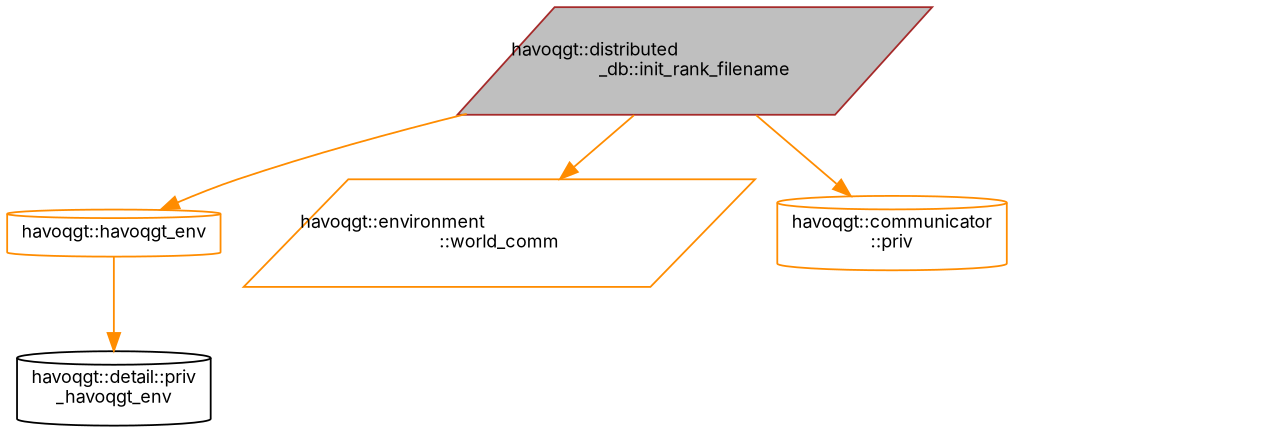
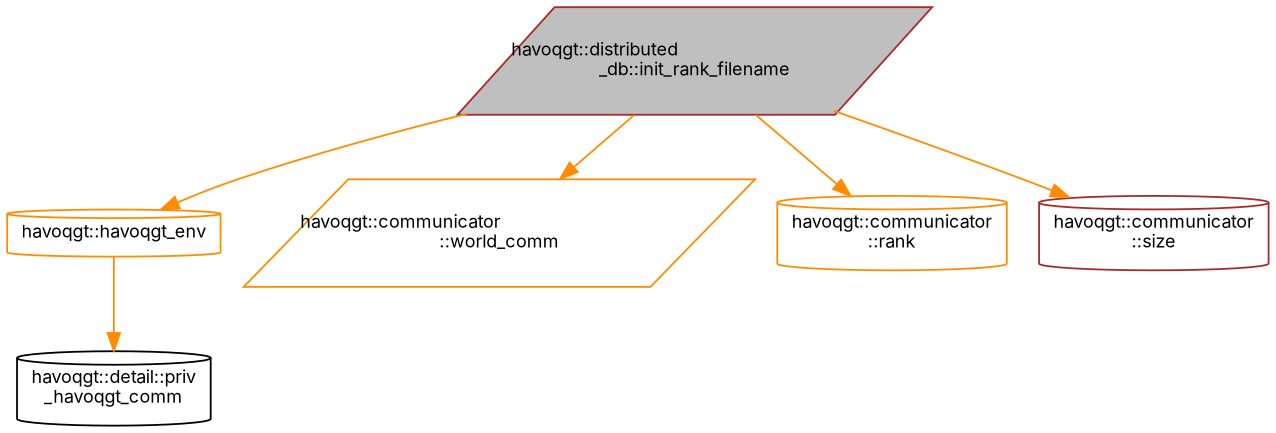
node "havoqgt::environment ::world_comm": label "havoqgt::environment ::world_comm" -> "havoqgt::communicator ::world_comm"
node "havoqgt::communicator ::priv": label "havoqgt::communicator ::priv" -> "havoqgt::communicator ::rank"
node "havoqgt::communicator ::size": added
node "havoqgt::detail::priv _havoqgt_env": label "havoqgt::detail::priv _havoqgt_env" -> "havoqgt::detail::priv _havoqgt_comm"
